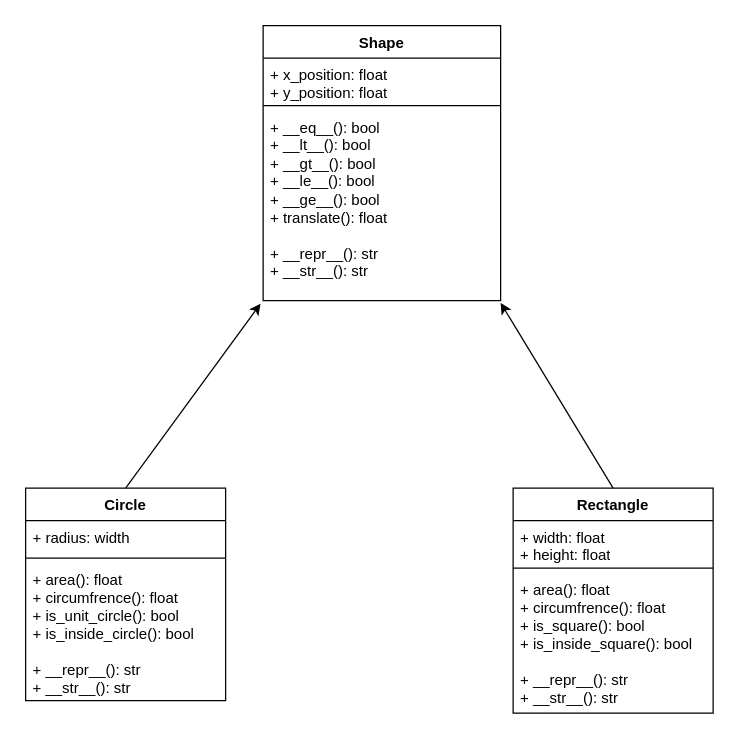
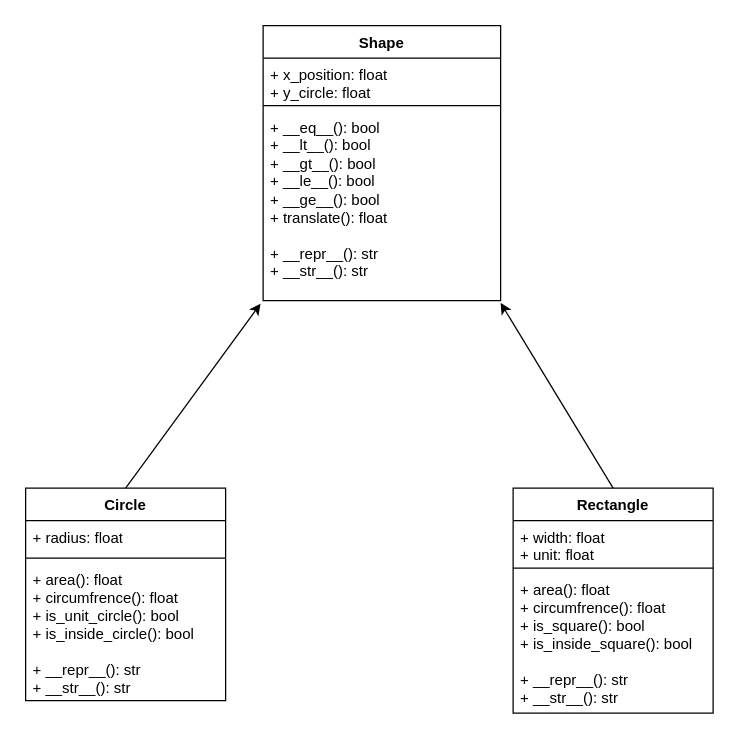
node "+ x_position: float + y_position: float": label "+ x_position: float + y_position: float" -> "+ x_position: float + y_circle: float"
node "+ radius: width": label "+ radius: width" -> "+ radius: float"
node "+ width: float + height: float": label "+ width: float + height: float" -> "+ width: float + unit: float"
